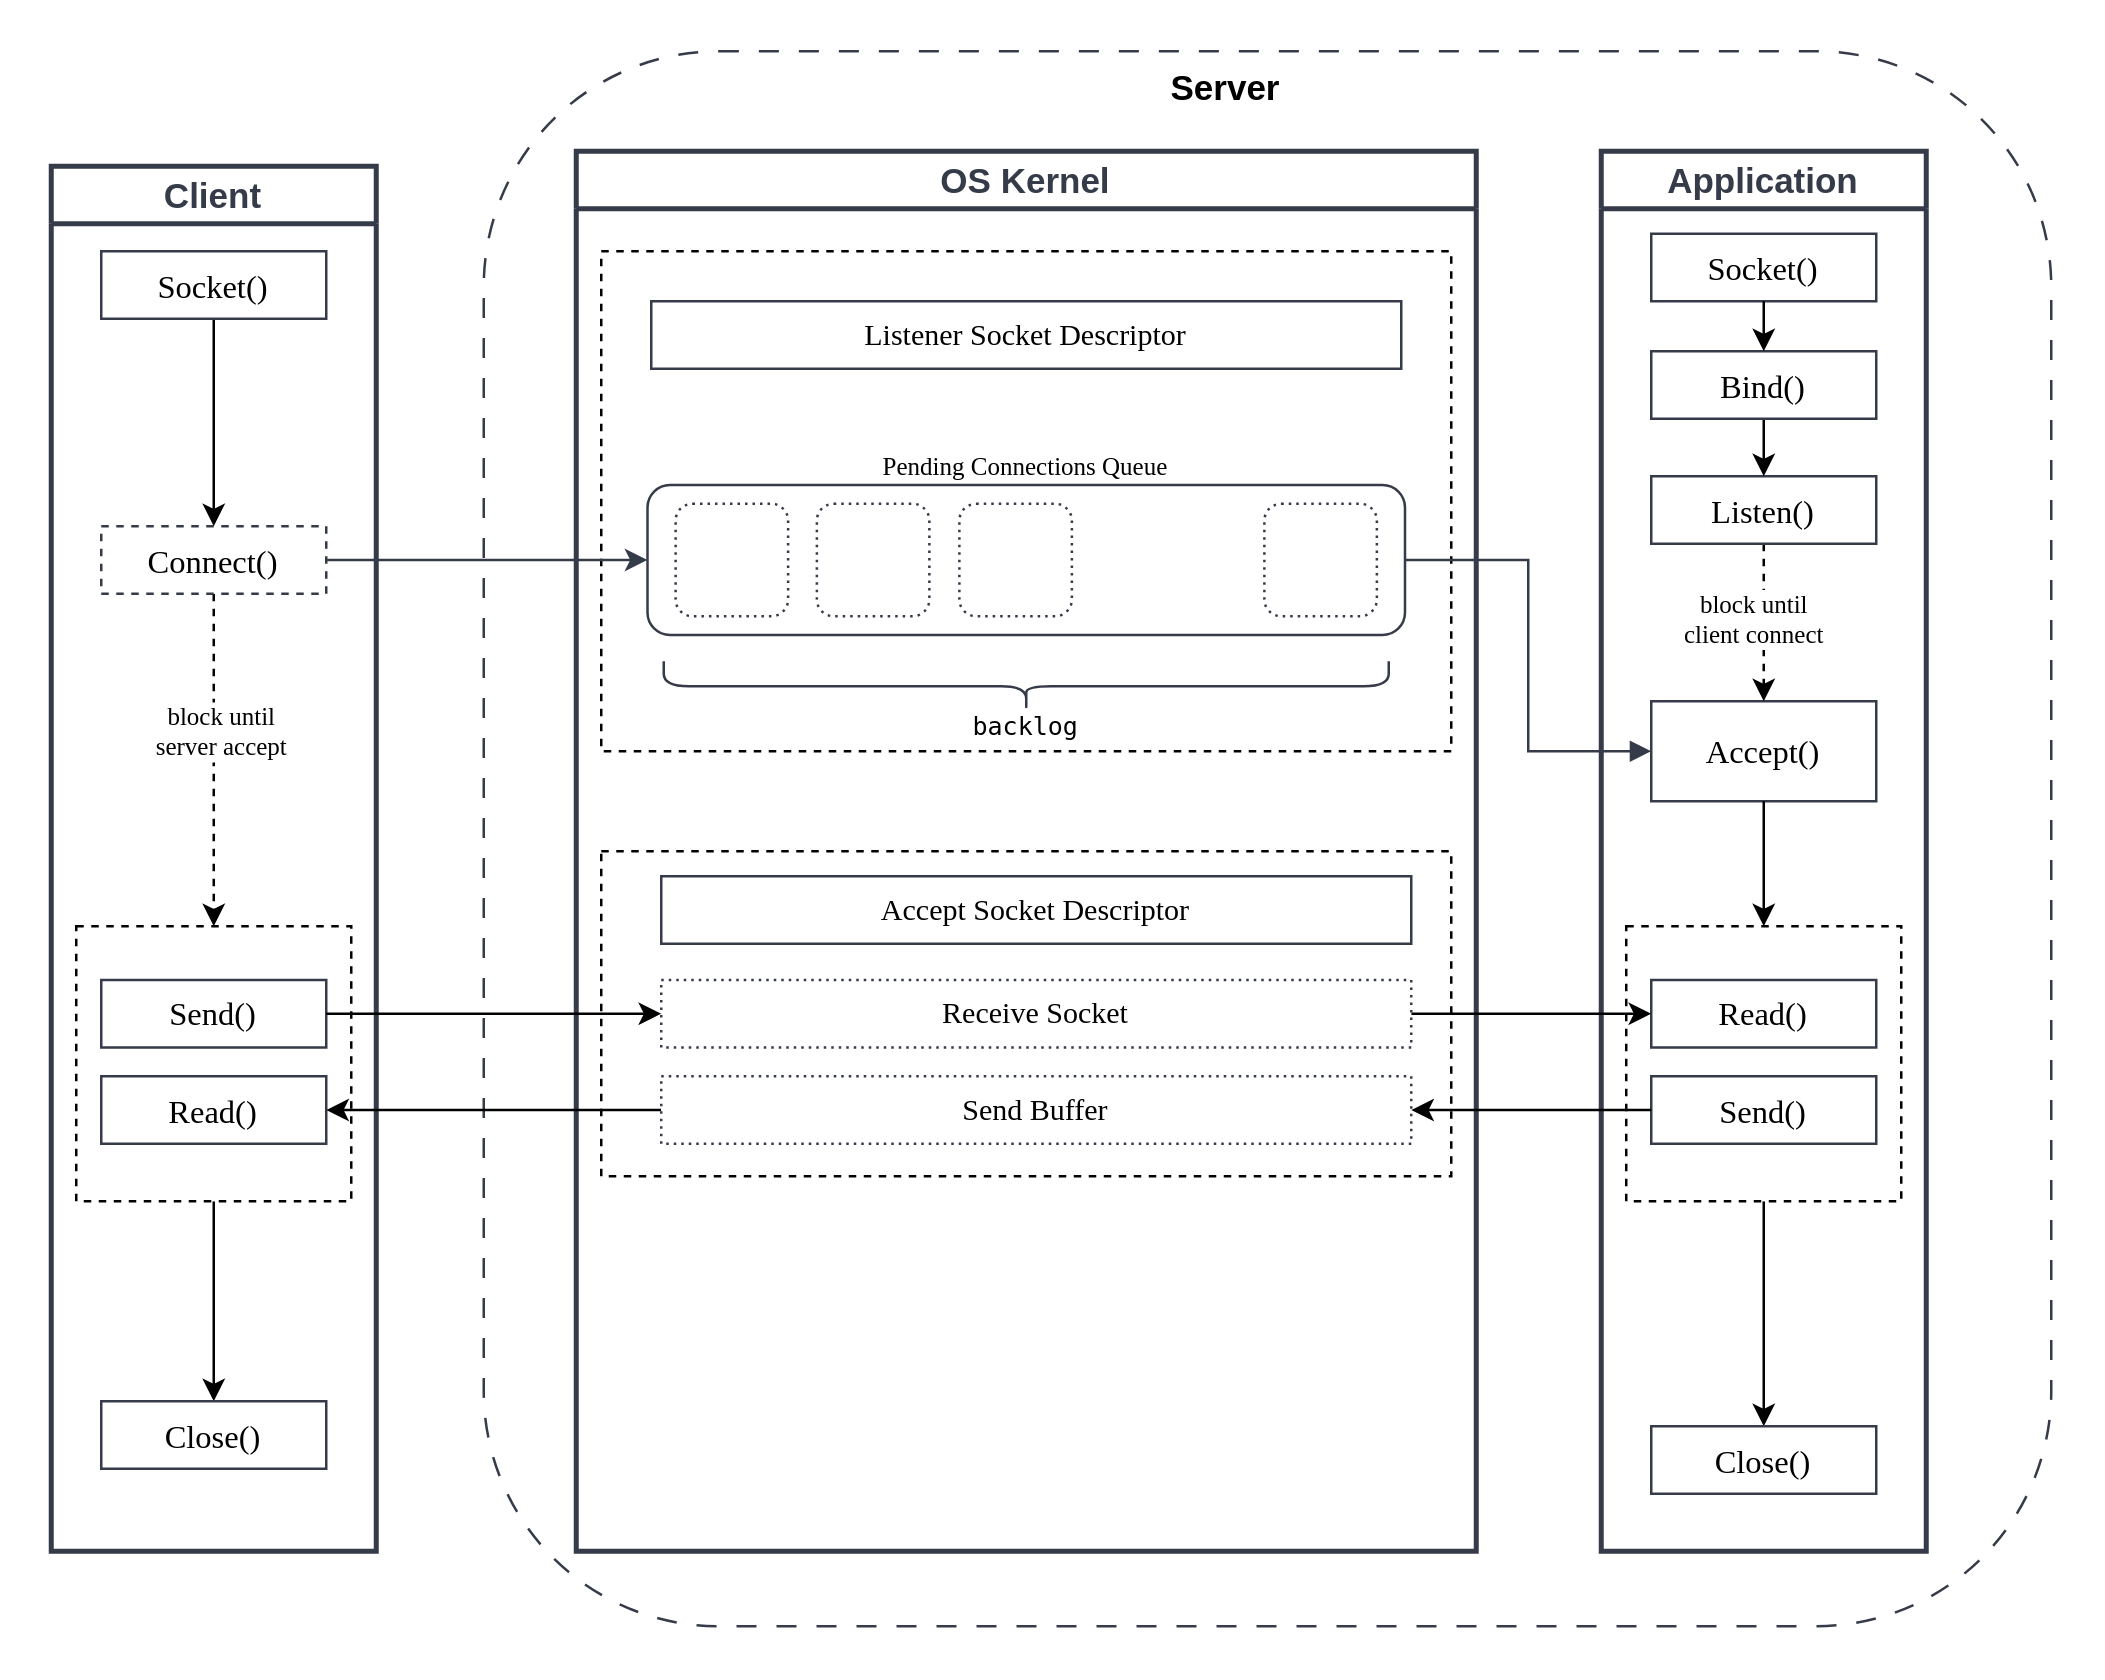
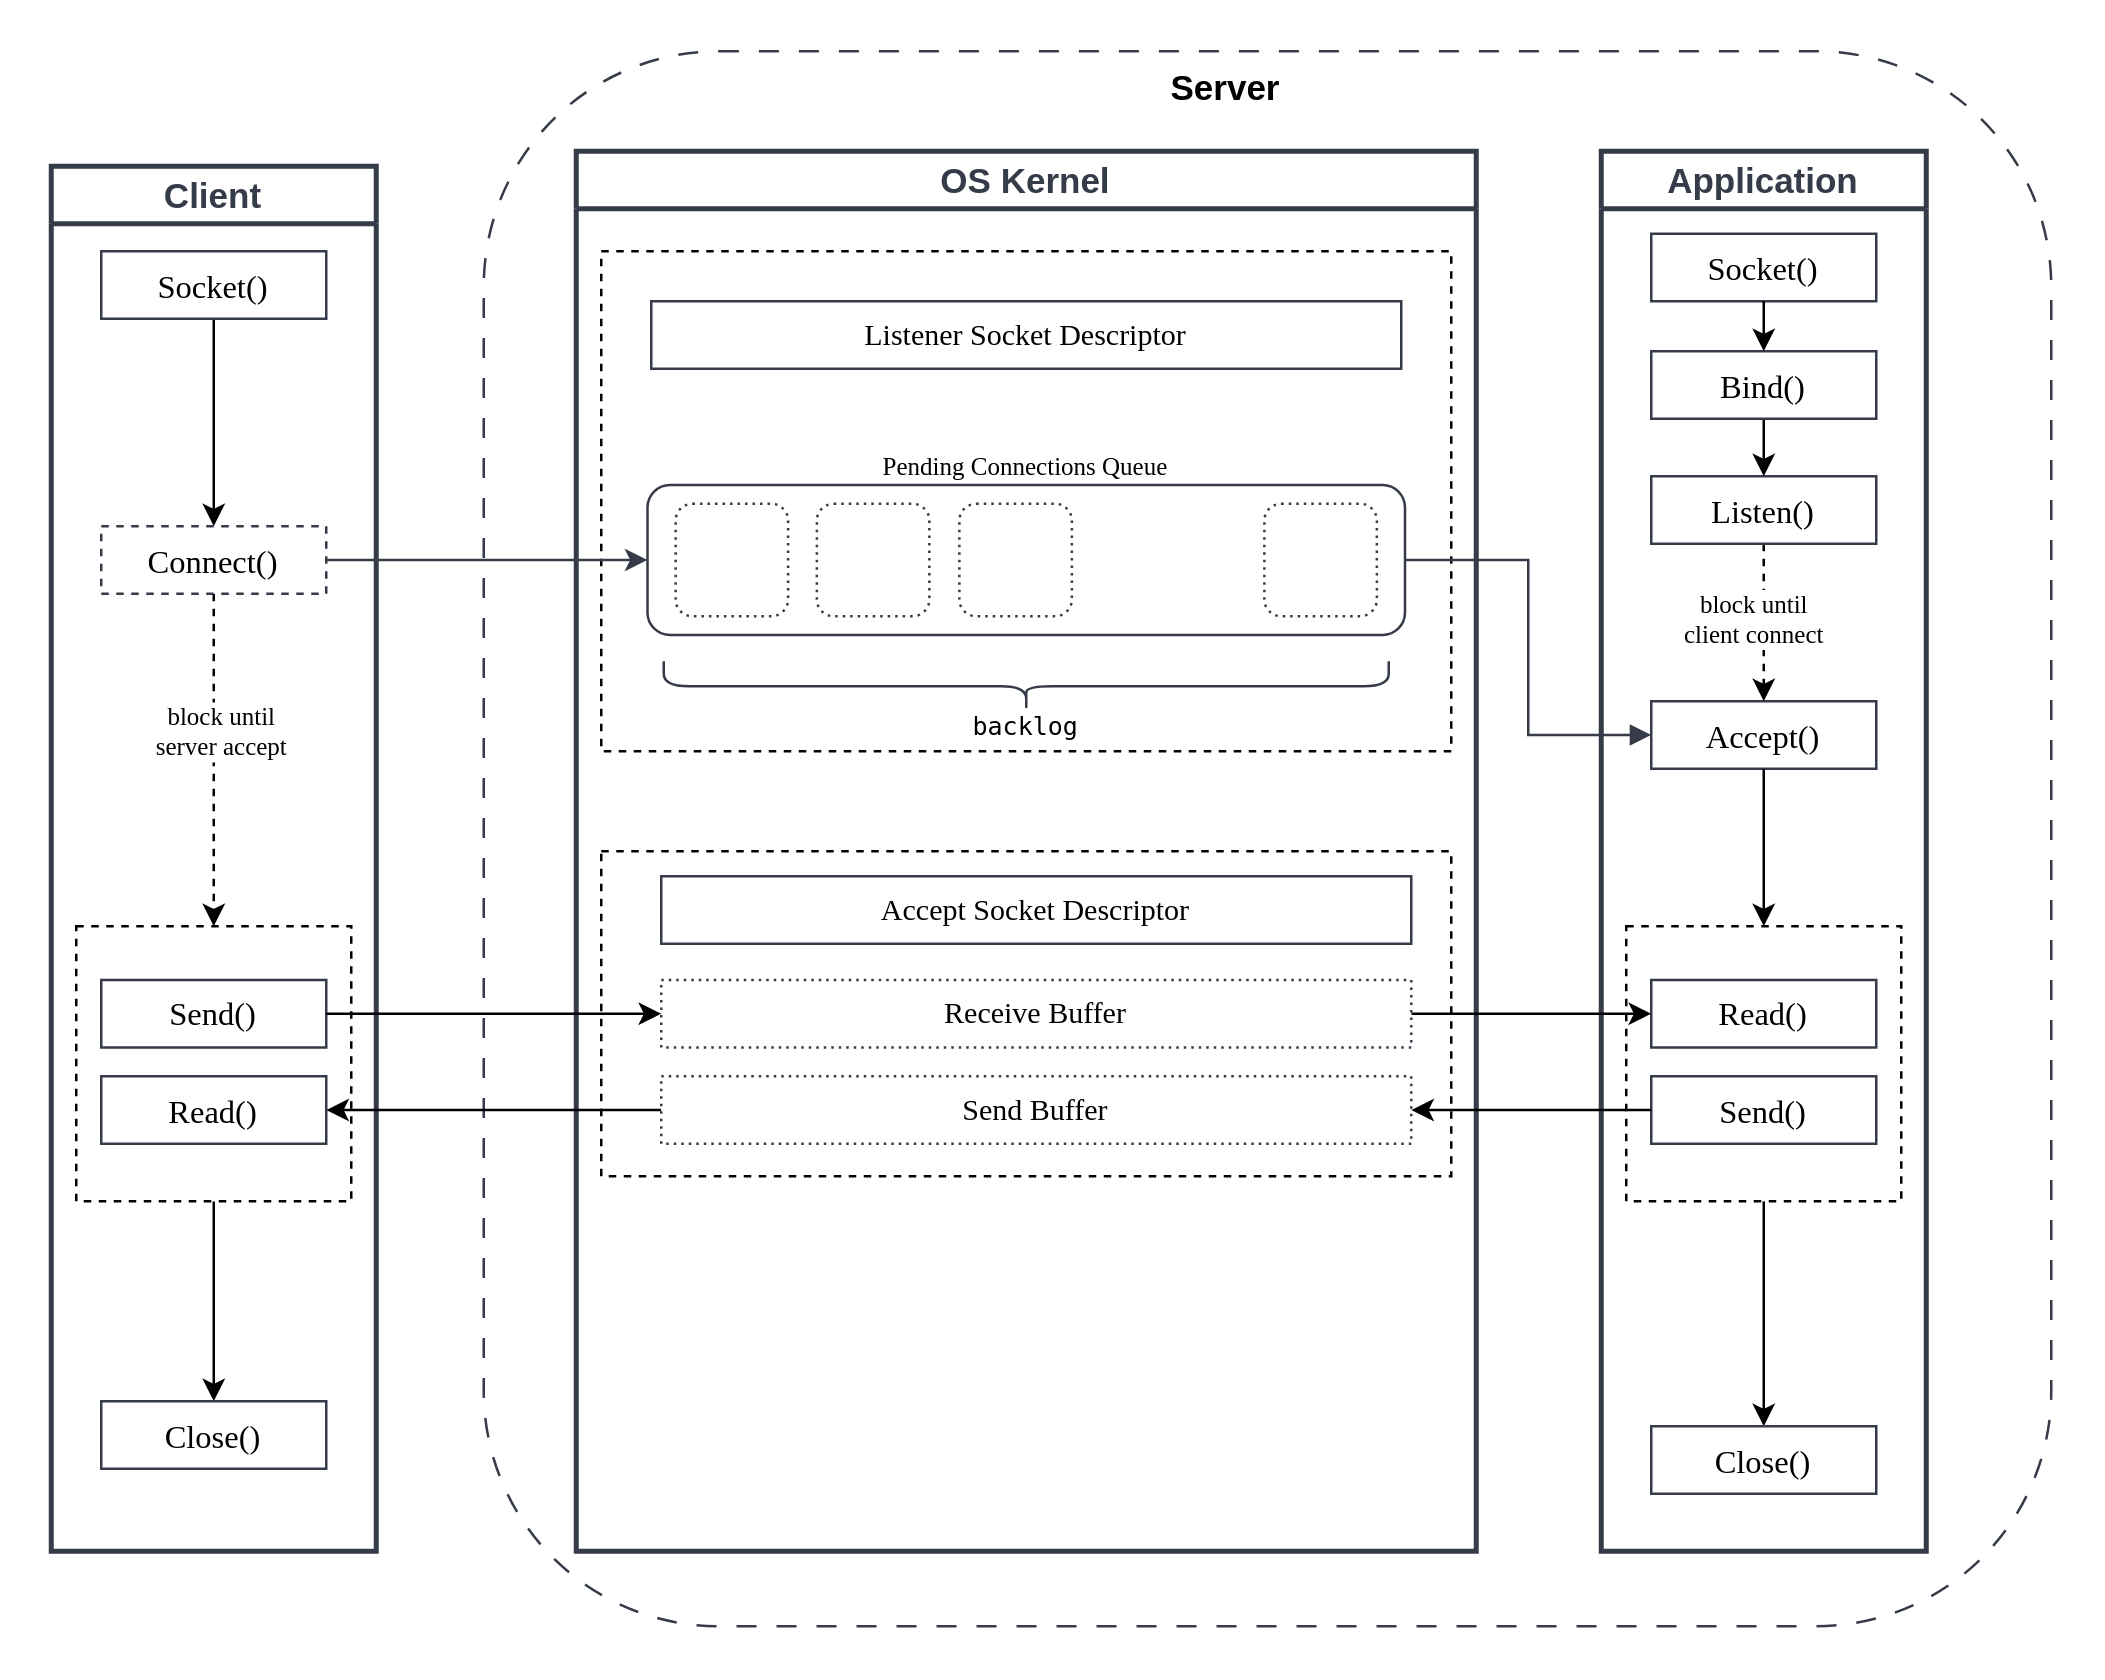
node "Accept()": size 225x100 -> 225x68
node "Receive Socket": label "Receive Socket" -> "Receive Buffer"
